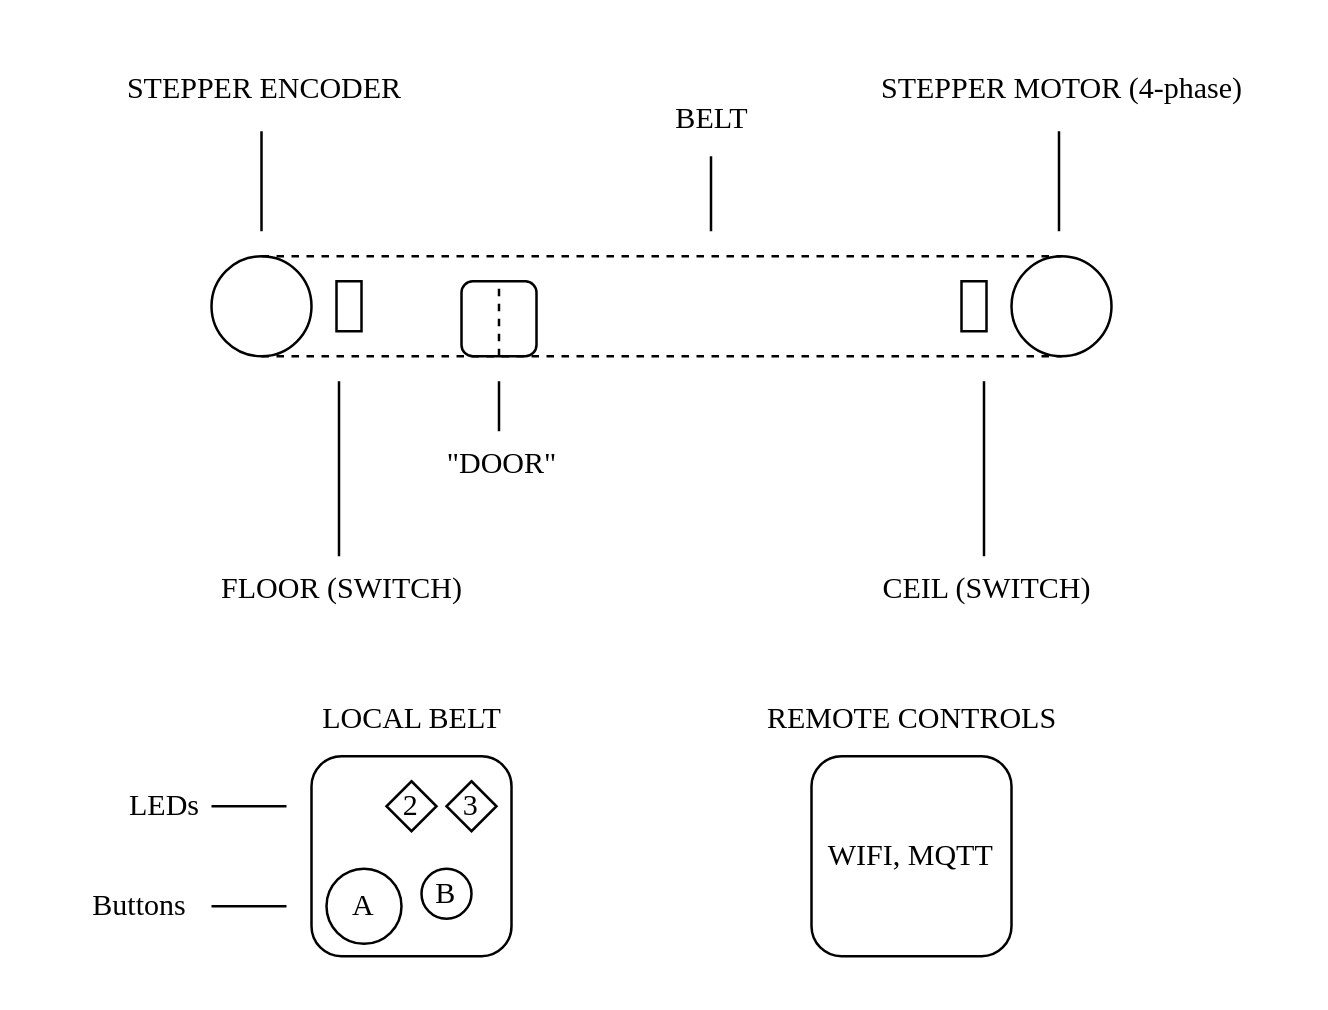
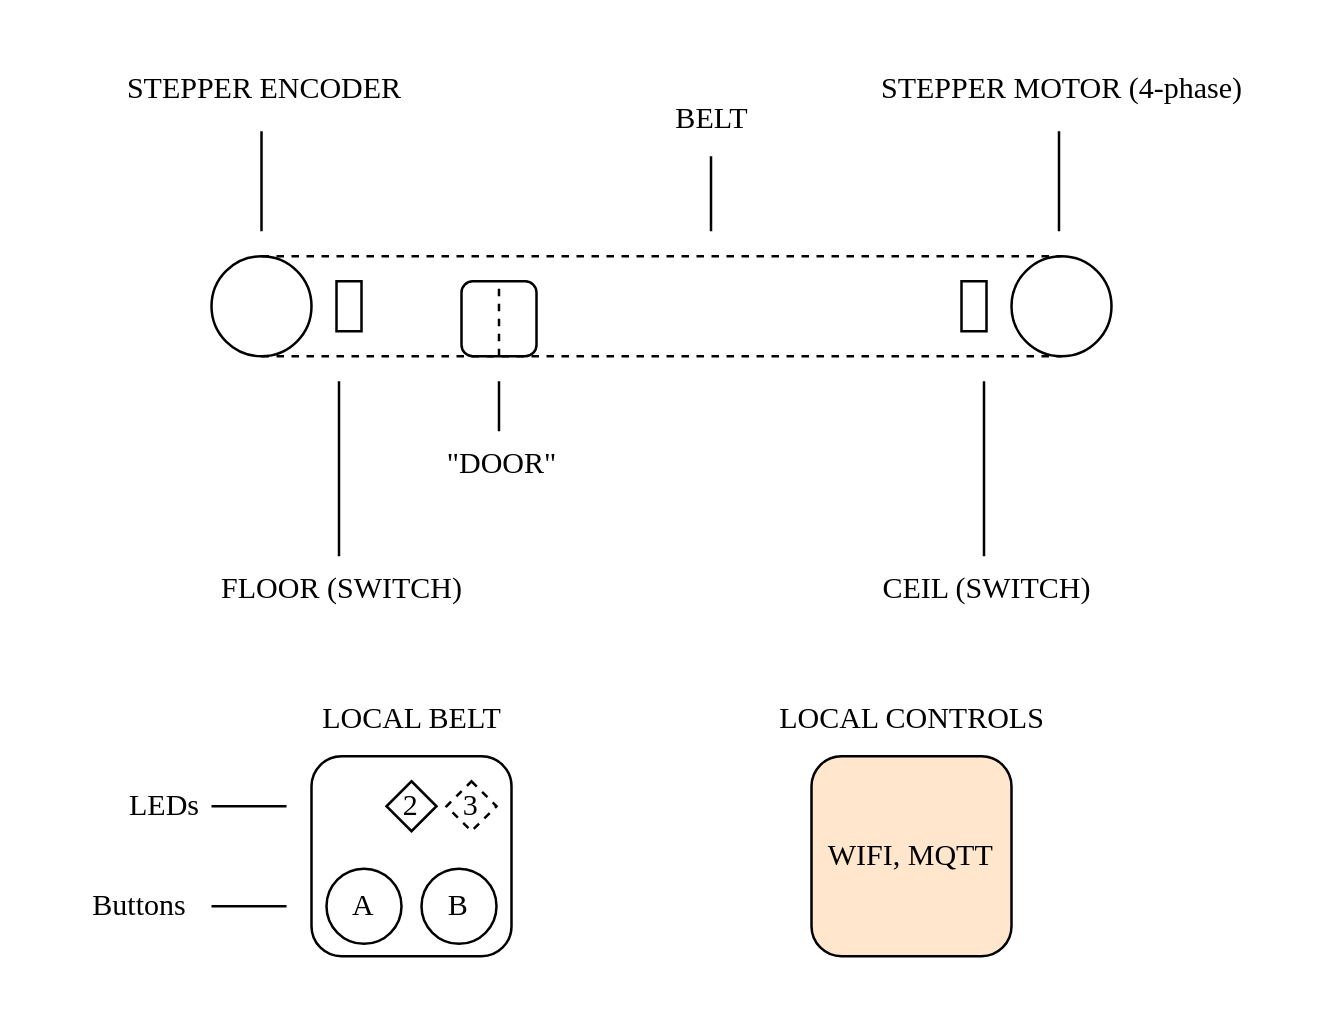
node "REMOTE CONTROLS": label "REMOTE CONTROLS" -> "LOCAL CONTROLS"
node "3": style solid -> dashed
node "WIFI, MQTT": fillcolor #ffffff -> #ffe6cc
node "B": size 50x50 -> 75x75
